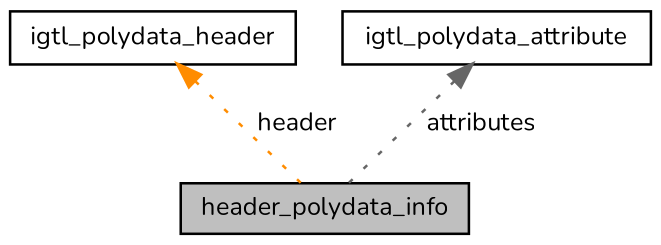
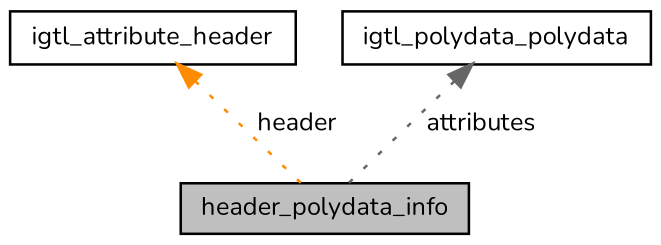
node "igtl_polydata_header": label "igtl_polydata_header" -> "igtl_attribute_header"
node "igtl_polydata_attribute": label "igtl_polydata_attribute" -> "igtl_polydata_polydata"
